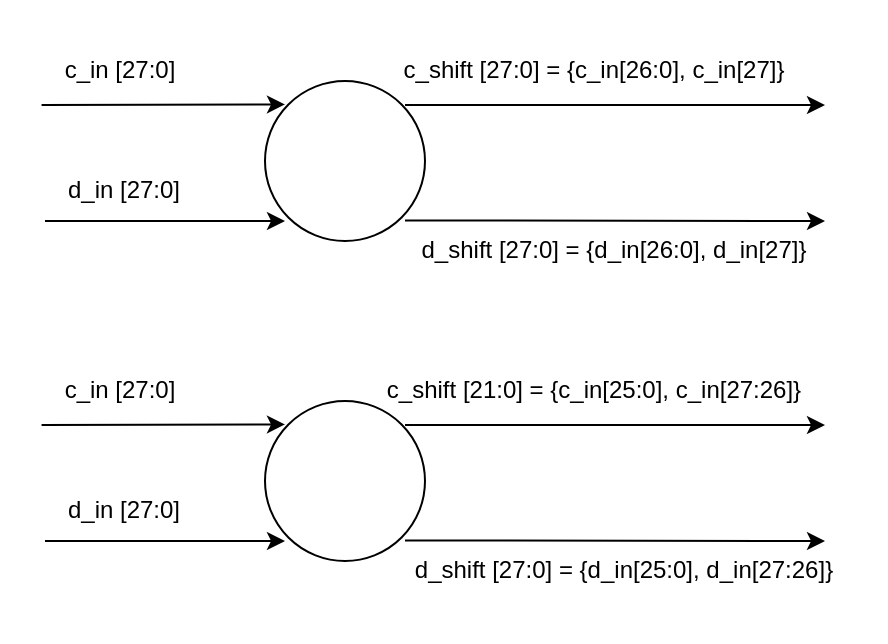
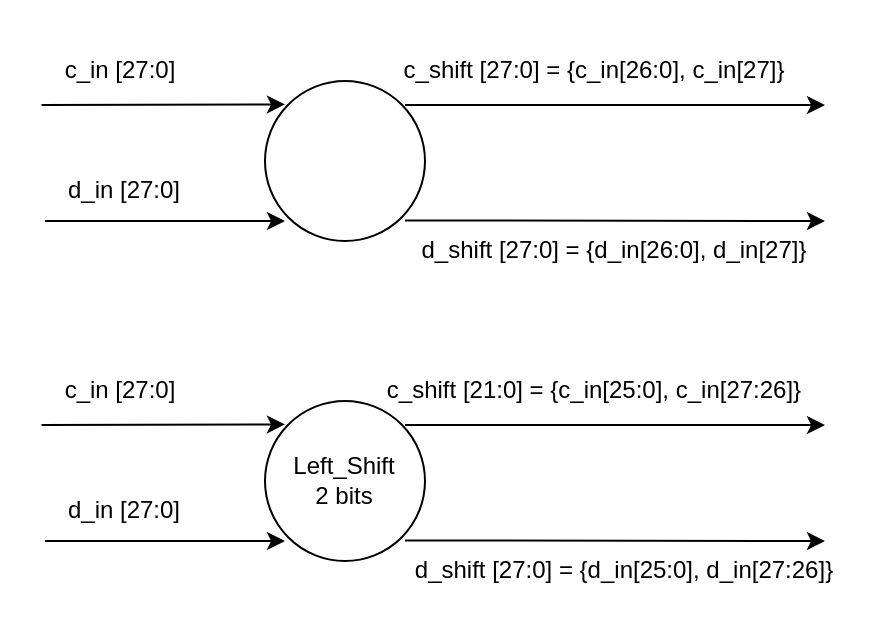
node "Left_Shift 2 bits": added
